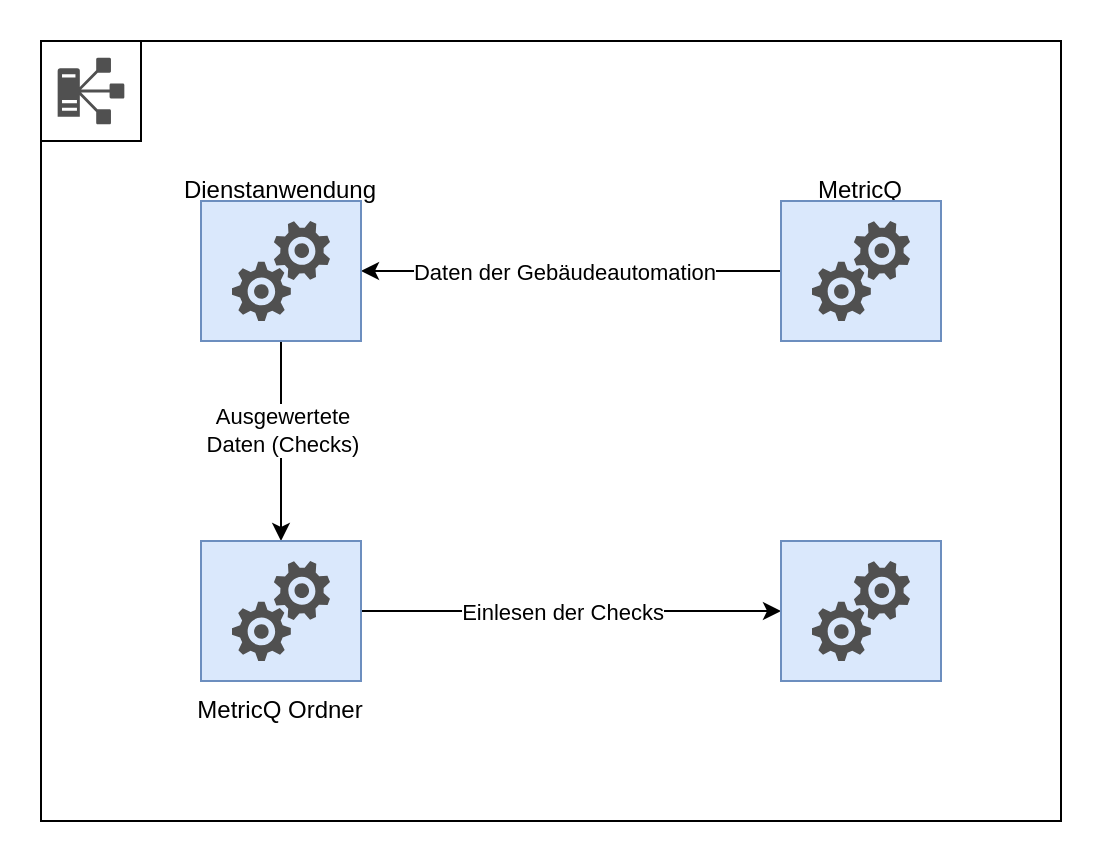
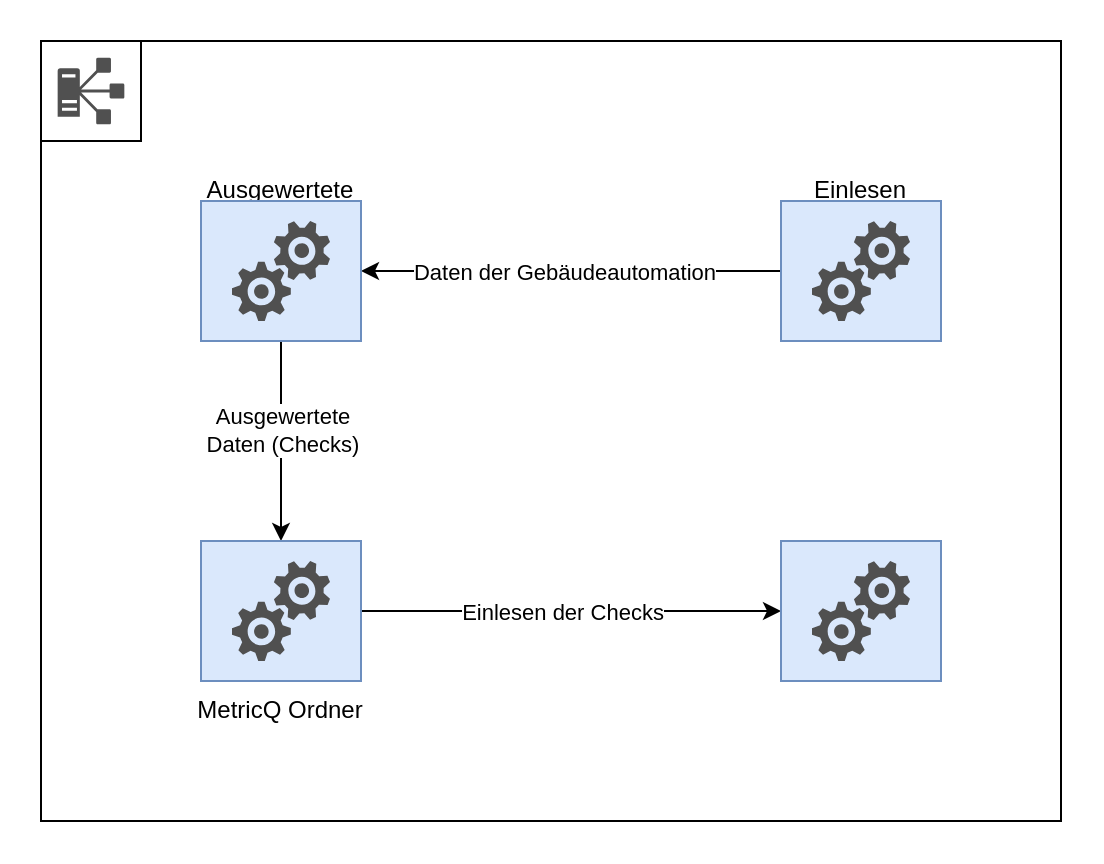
node "Dienstanwendung": label "Dienstanwendung" -> "Ausgewertete"
node "MetricQ": label "MetricQ" -> "Einlesen"
